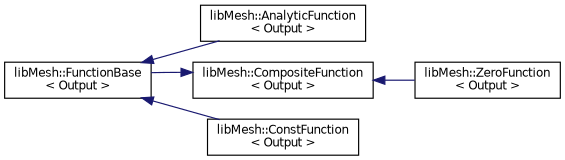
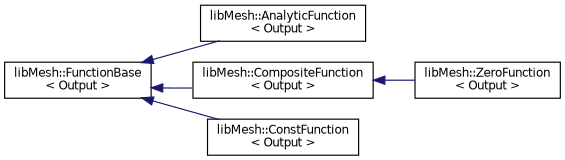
edge "libMesh::FunctionBase < Output >" -> "libMesh::CompositeFunction < Output >": reversed
